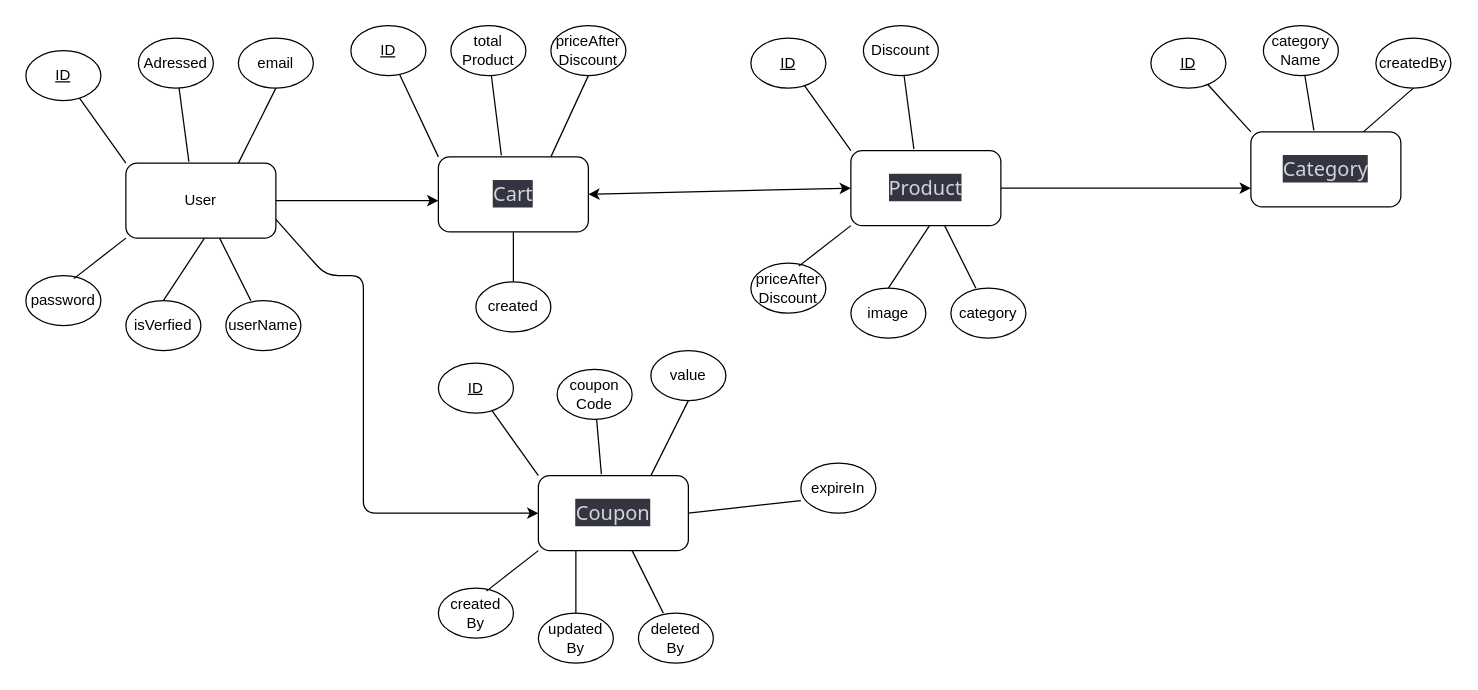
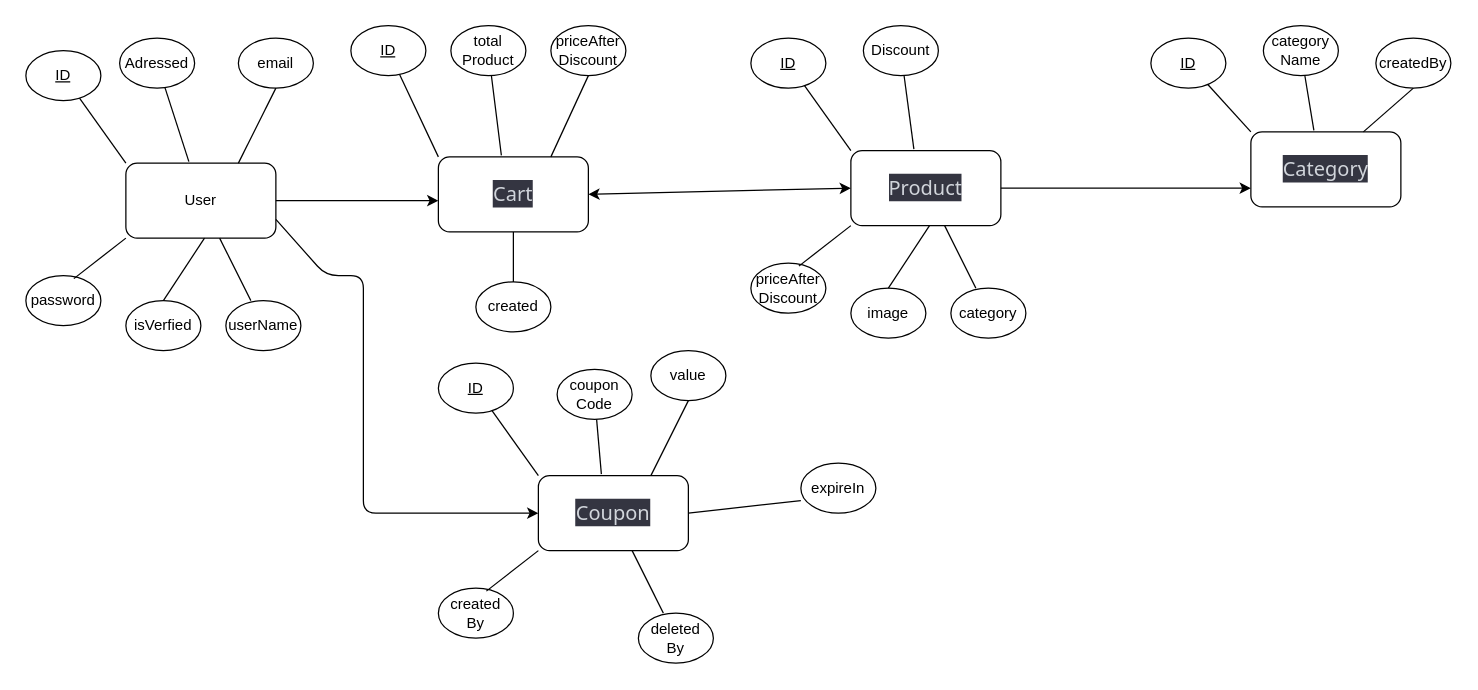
node "Adressed": moved (176, 63) -> (157, 63)
edge "Coupon" -- "updated By": removed
node "updated By": removed
